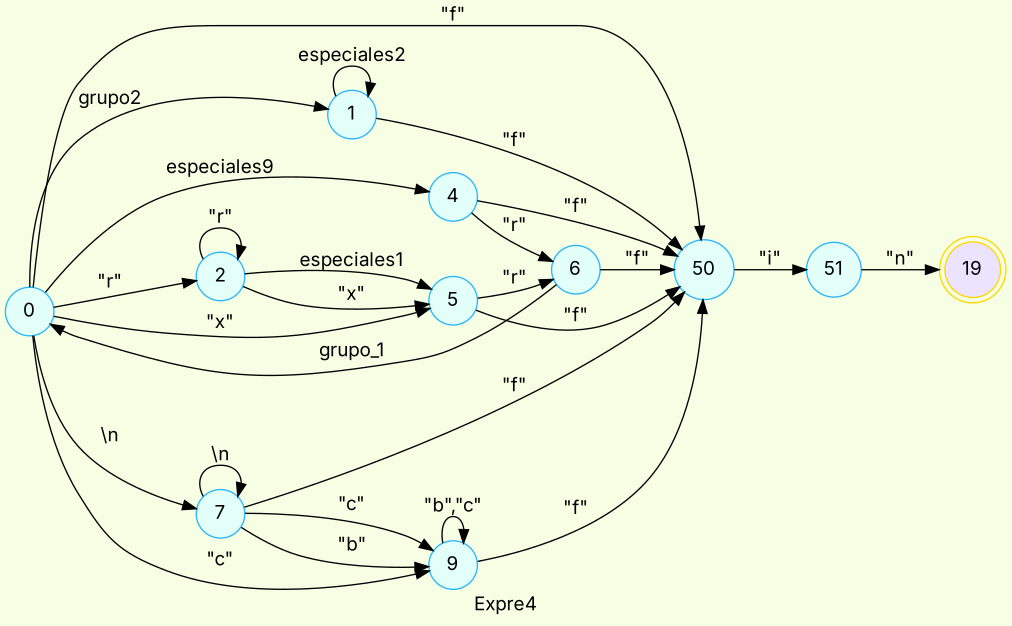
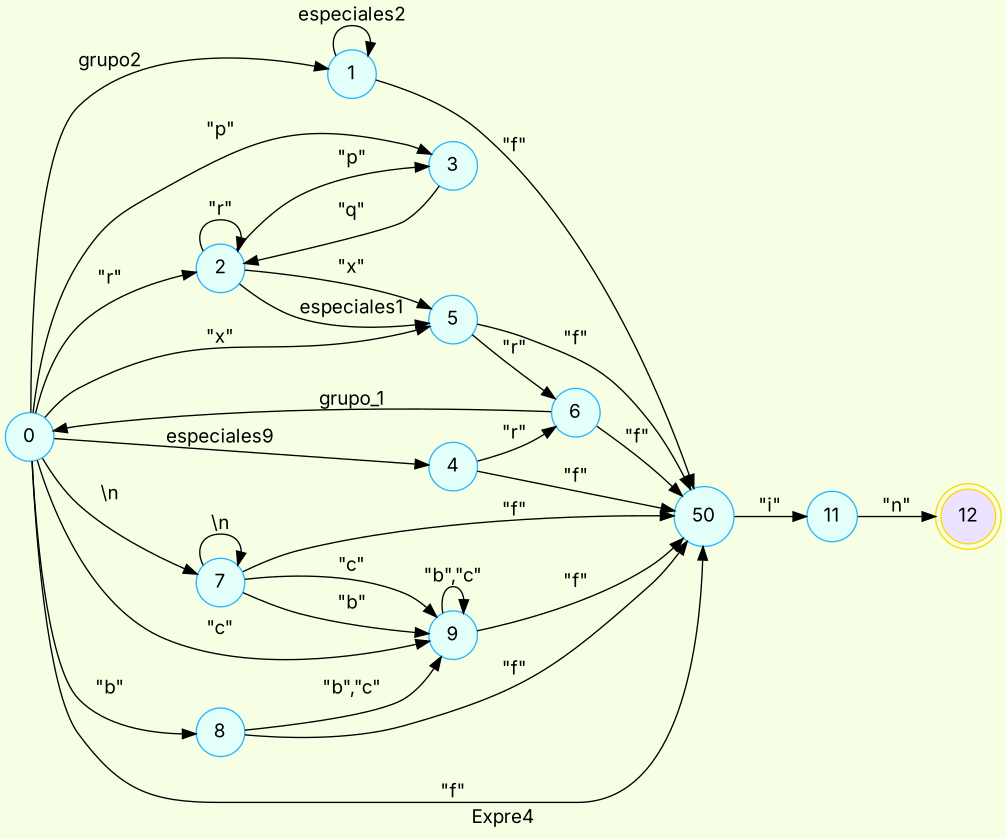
node "3": added
node "51": label "51" -> "11"
node "19": label "19" -> "12"
node "8": added
